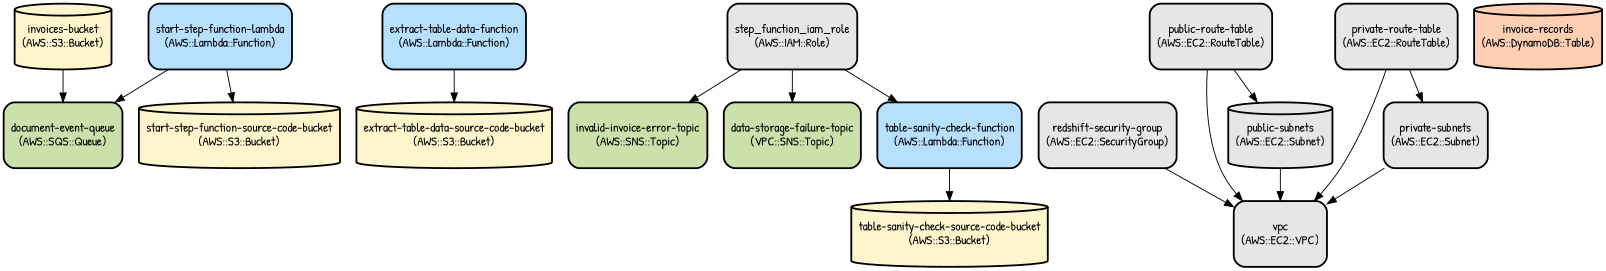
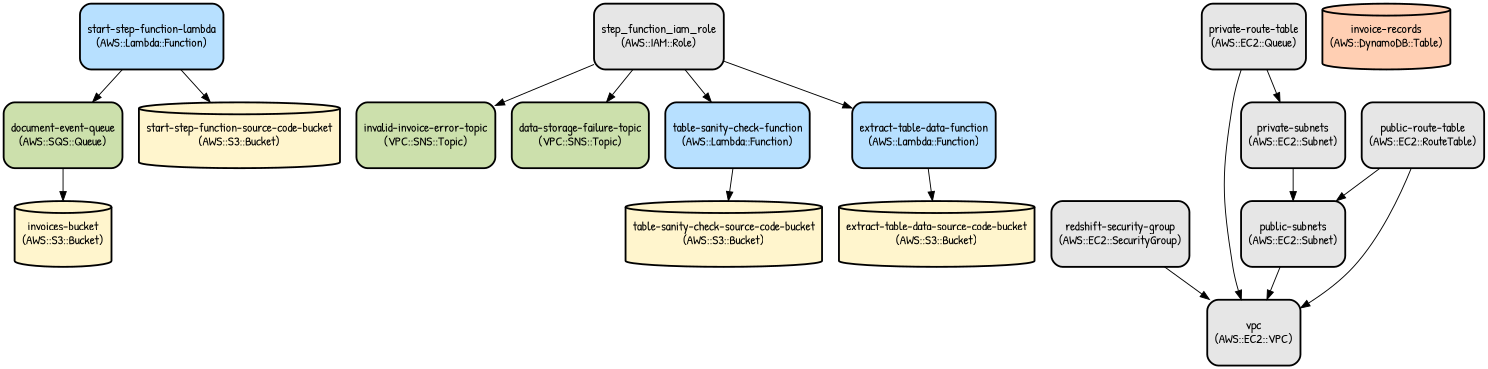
node "private-route-table (AWS::EC2::RouteTable)": label "private-route-table (AWS::EC2::RouteTable)" -> "private-route-table (AWS::EC2::Queue)"
edge "invoices-bucket (AWS::S3::Bucket)" -> "document-event-queue (AWS::SQS::Queue)": reversed
edge "step_function_iam_role (AWS::IAM::Role)" -> "extract-table-data-function (AWS::Lambda::Function)": added
node "invalid-invoice-error-topic (AWS::SNS::Topic)": label "invalid-invoice-error-topic (AWS::SNS::Topic)" -> "invalid-invoice-error-topic (VPC::SNS::Topic)"
node "public-subnets (AWS::EC2::Subnet)": shape cylinder -> box
edge "private-subnets (AWS::EC2::Subnet)" -> "vpc (AWS::EC2::VPC)": now "private-subnets (AWS::EC2::Subnet)" -> "public-subnets (AWS::EC2::Subnet)"
